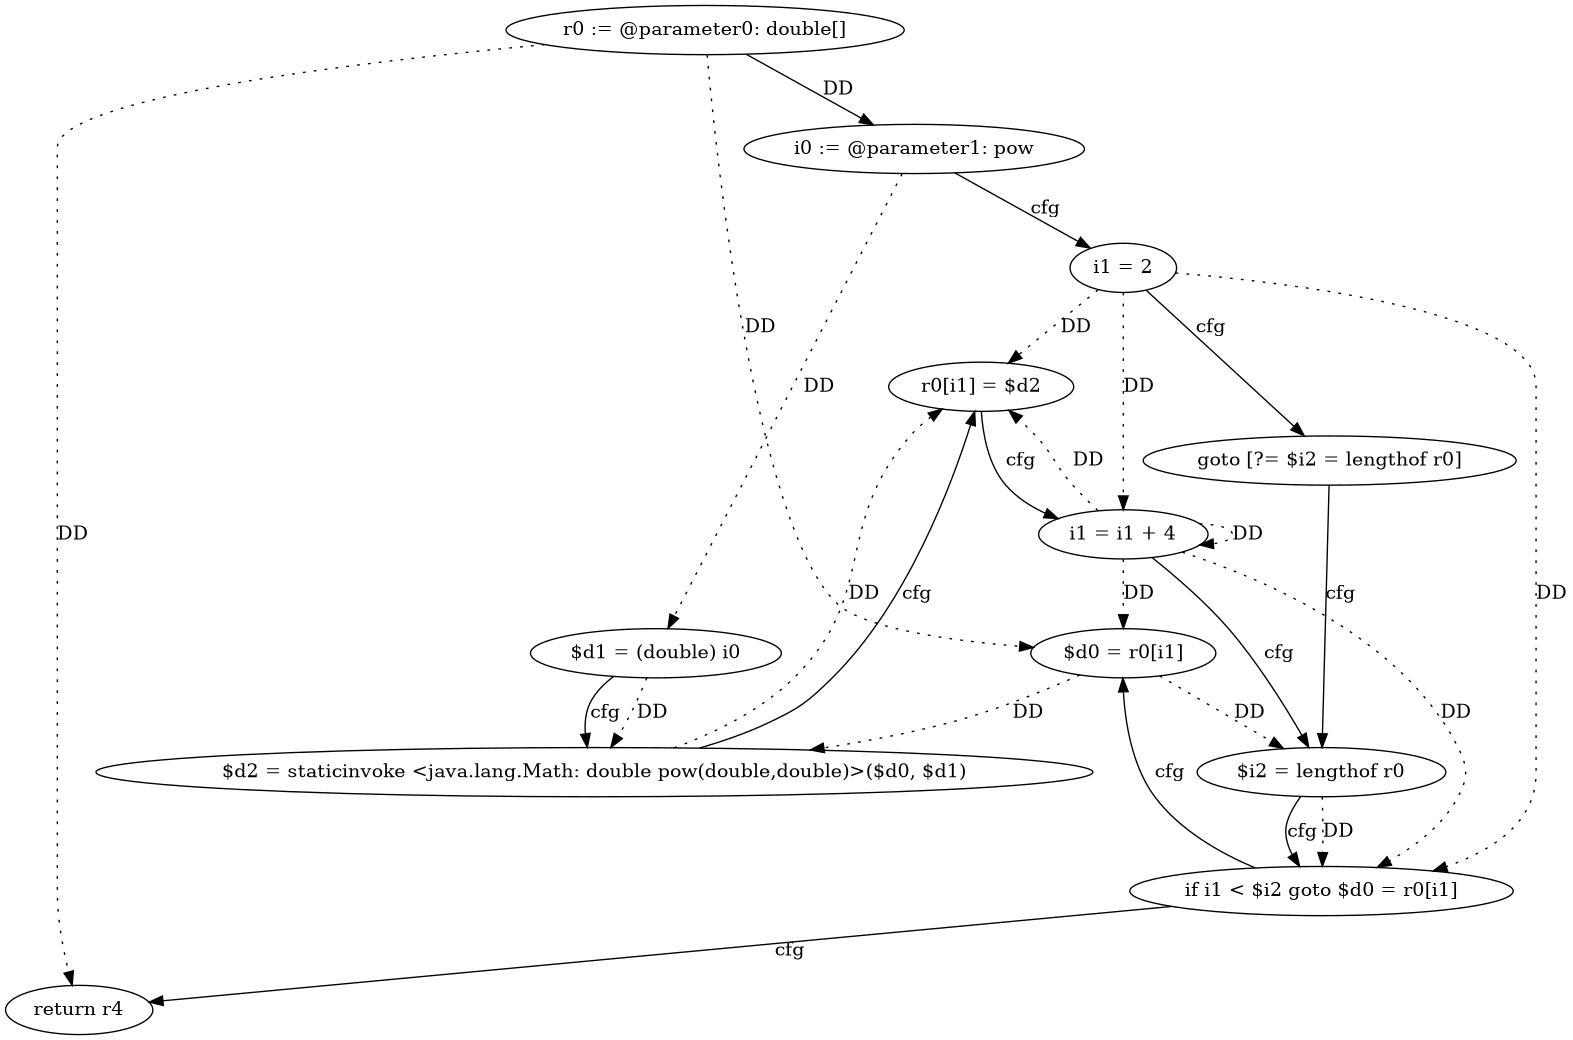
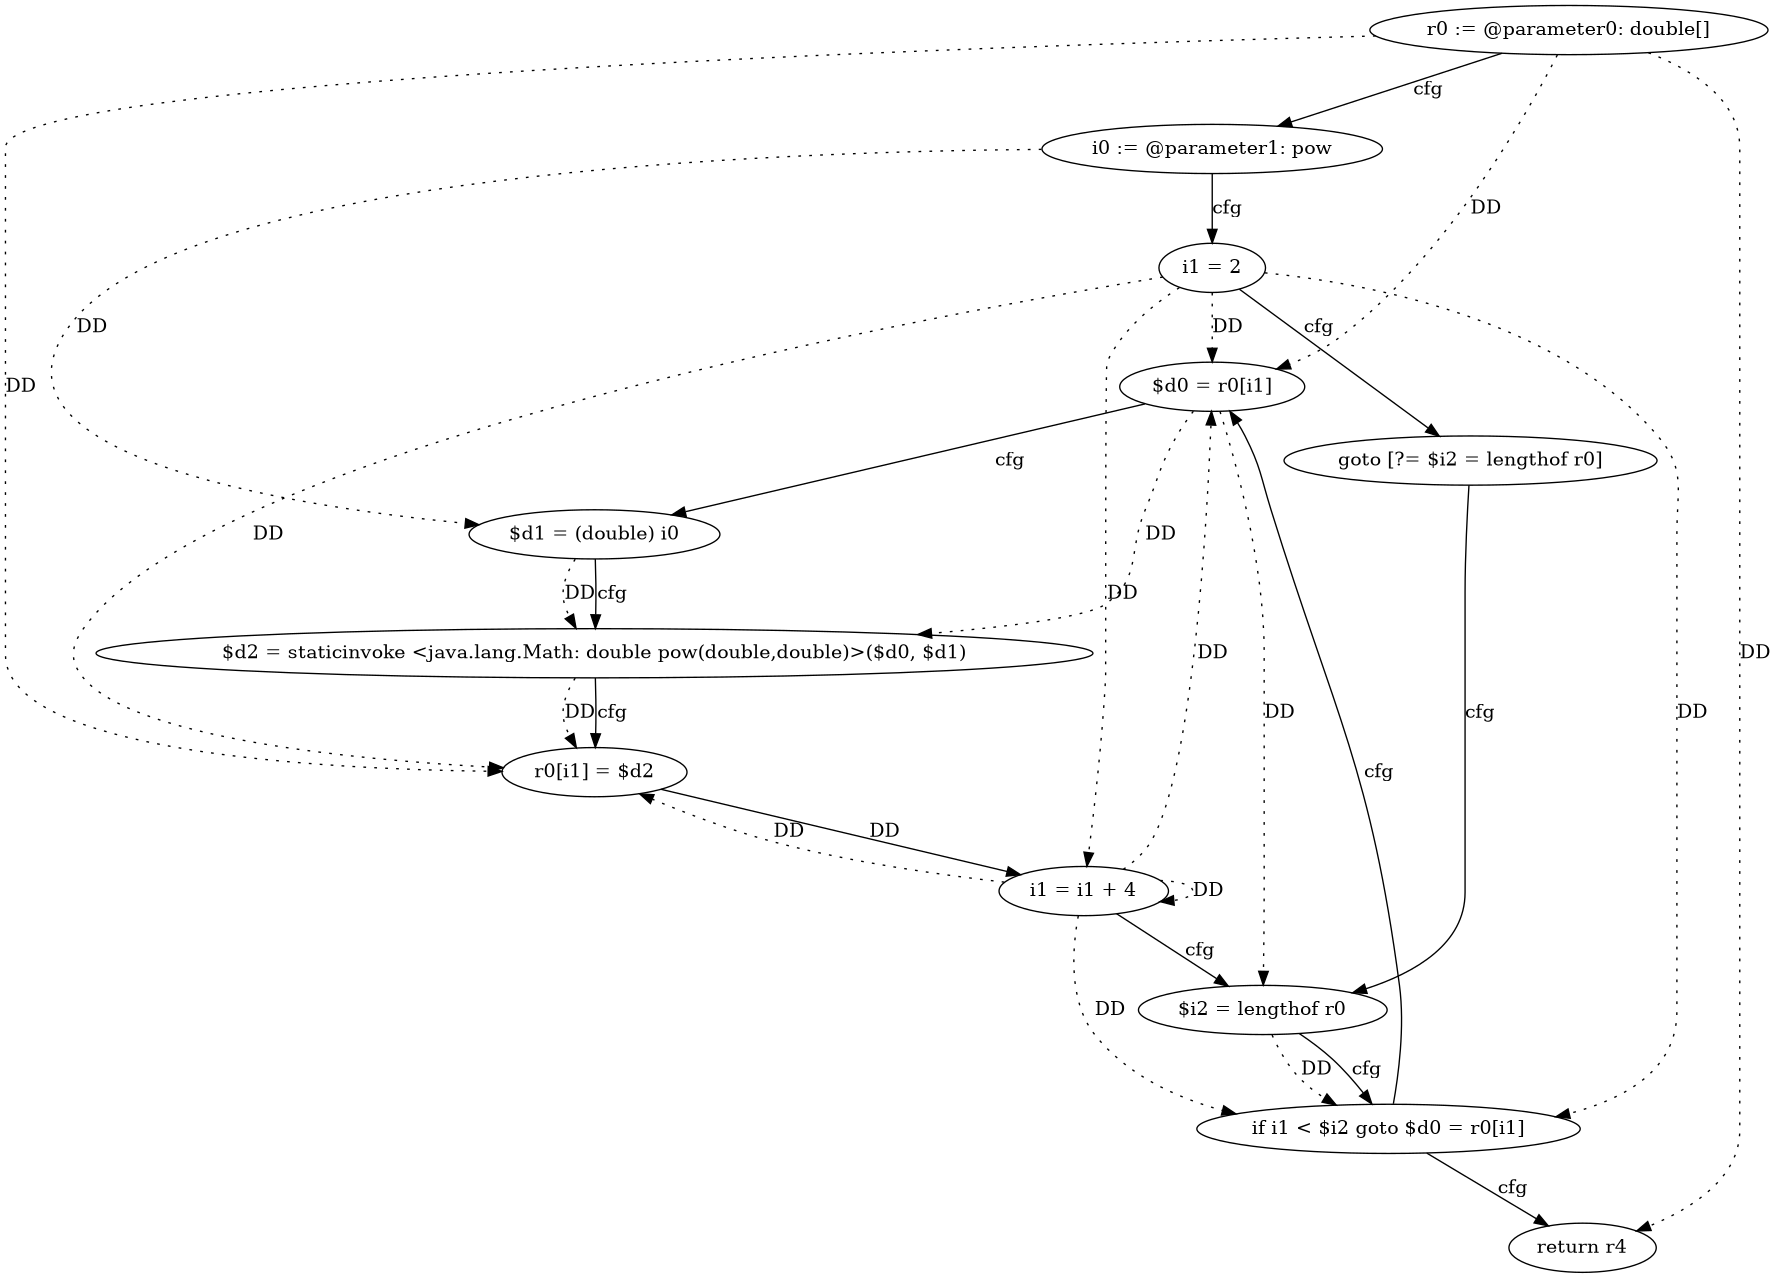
edge "r0 := @parameter0: double[]" -> "i0 := @parameter1: pow": label "DD" -> "cfg"
edge "r0 := @parameter0: double[]" -> "r0[i1] = $d2": added, label "DD"
edge "i1 = 2" -> "$d0 = r0[i1]": added, label "DD"
edge "$d0 = r0[i1]" -> "$d1 = (double) i0": added, label "cfg"
edge "r0[i1] = $d2" -> "i1 = i1 + 4": label "cfg" -> "DD"
